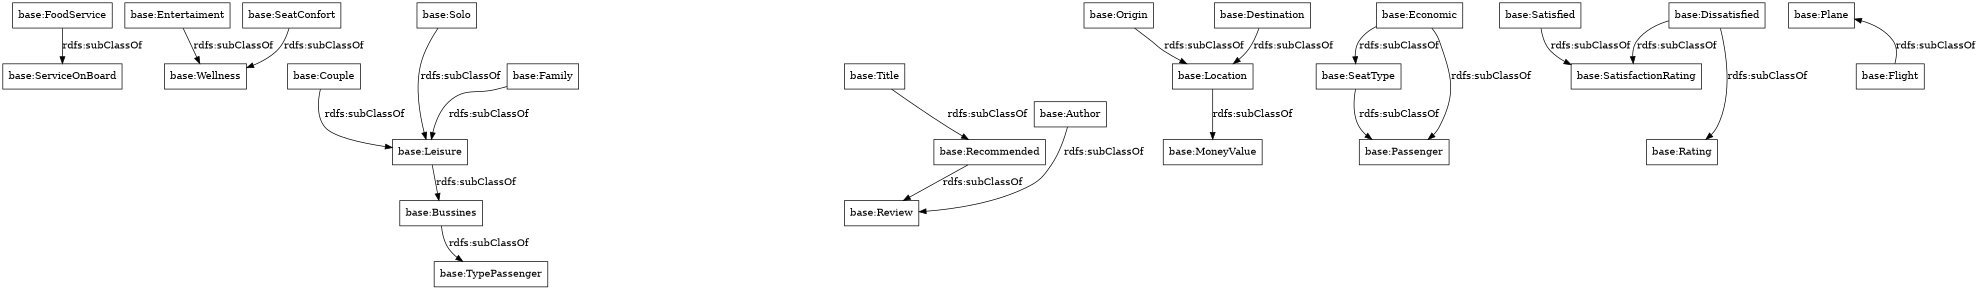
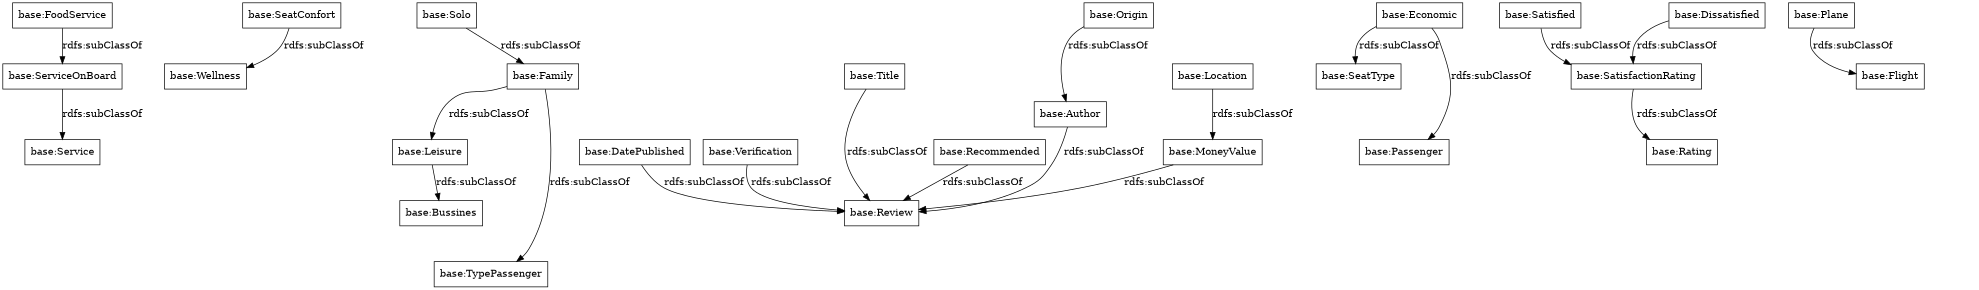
node "base:Entertaiment": removed
node "base:Destination": removed
edge "base:Flight" -> "base:Plane": reversed
edge "base:Origin" -> "base:Location": now "base:Origin" -> "base:Author"
node "base:Couple": removed
edge "base:Solo" -> "base:Leisure": now "base:Solo" -> "base:Family"
edge "base:Dissatisfied" -> "base:Rating": now "base:SatisfactionRating" -> "base:Rating"
edge "base:Title" -> "base:Recommended": now "base:Title" -> "base:Review"
edge "base:SeatType" -> "base:Passenger": removed, label "rdfs:subClassOf"
node "base:Service": added
node "base:DatePublished": added
node "base:Verification": added
edge "base:MoneyValue" -> "base:Review": added, label "rdfs:subClassOf"
edge "base:Bussines" -> "base:TypePassenger": now "base:Family" -> "base:TypePassenger"
